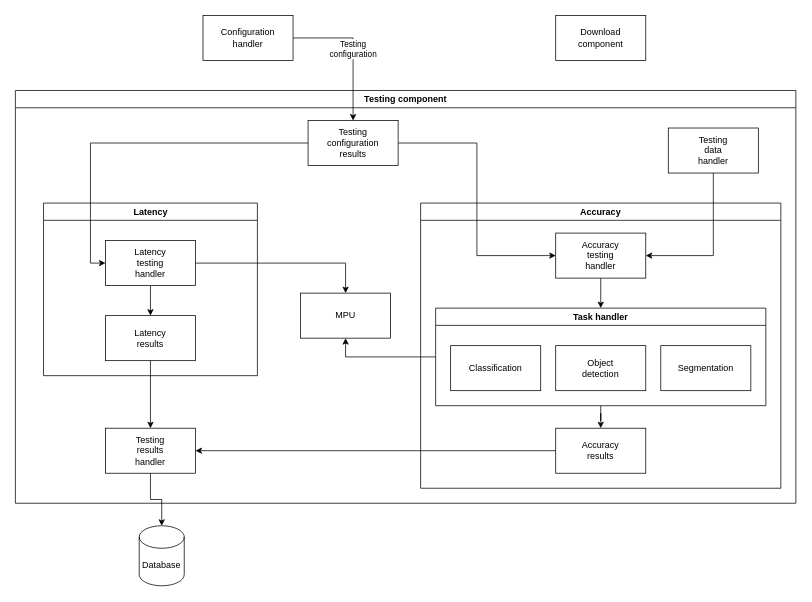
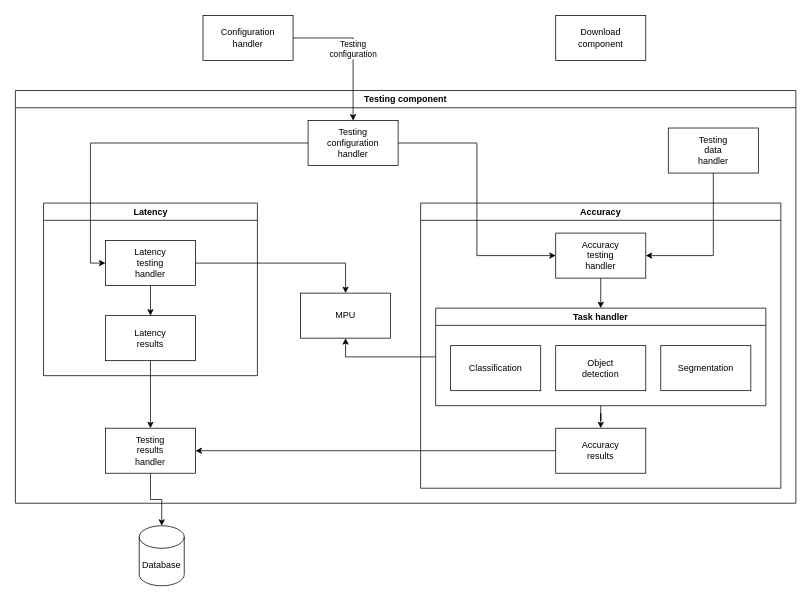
node "Testing configuration results": label "Testing configuration results" -> "Testing configuration handler"
